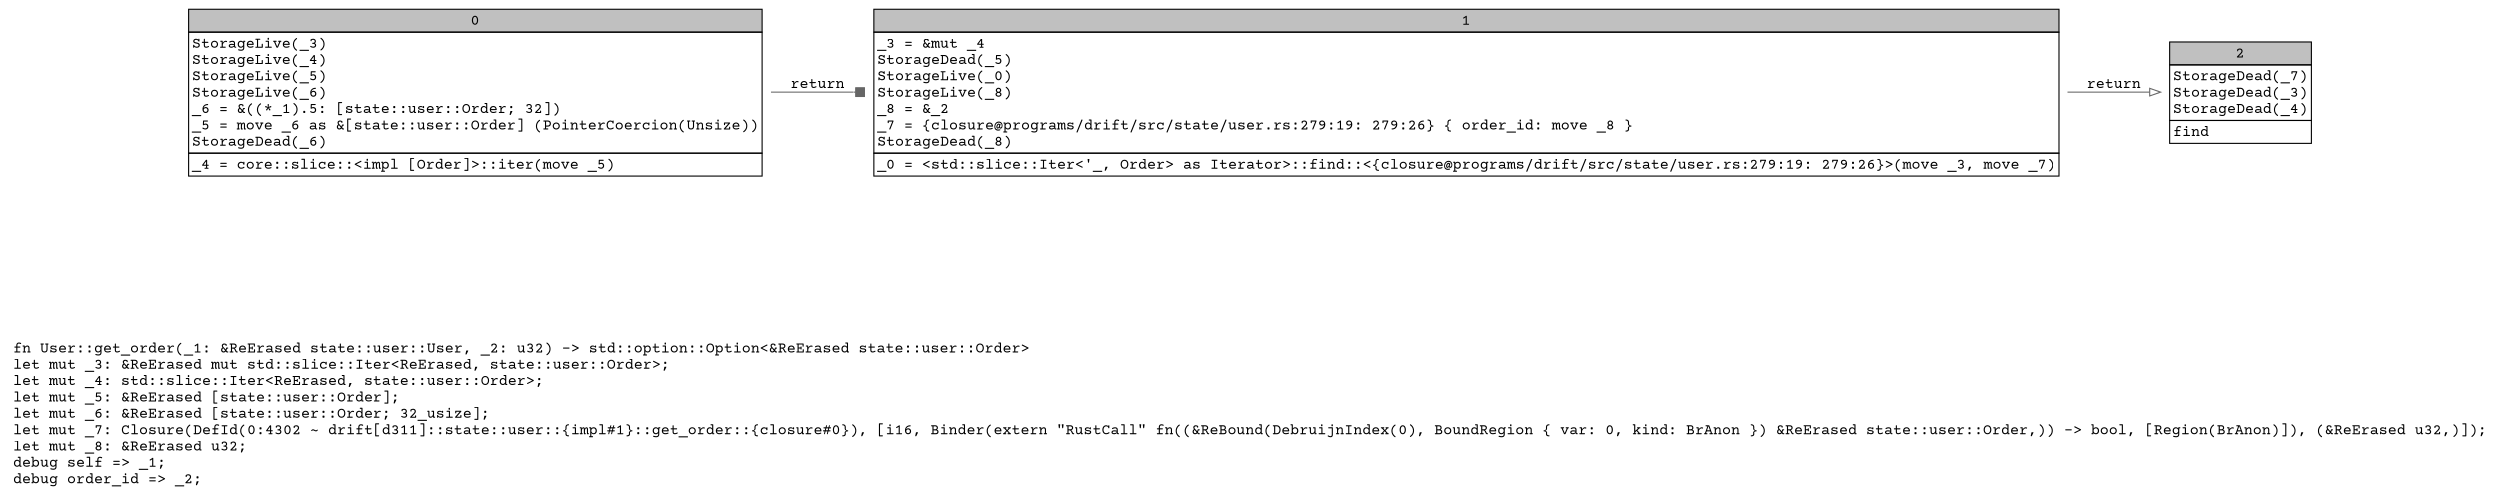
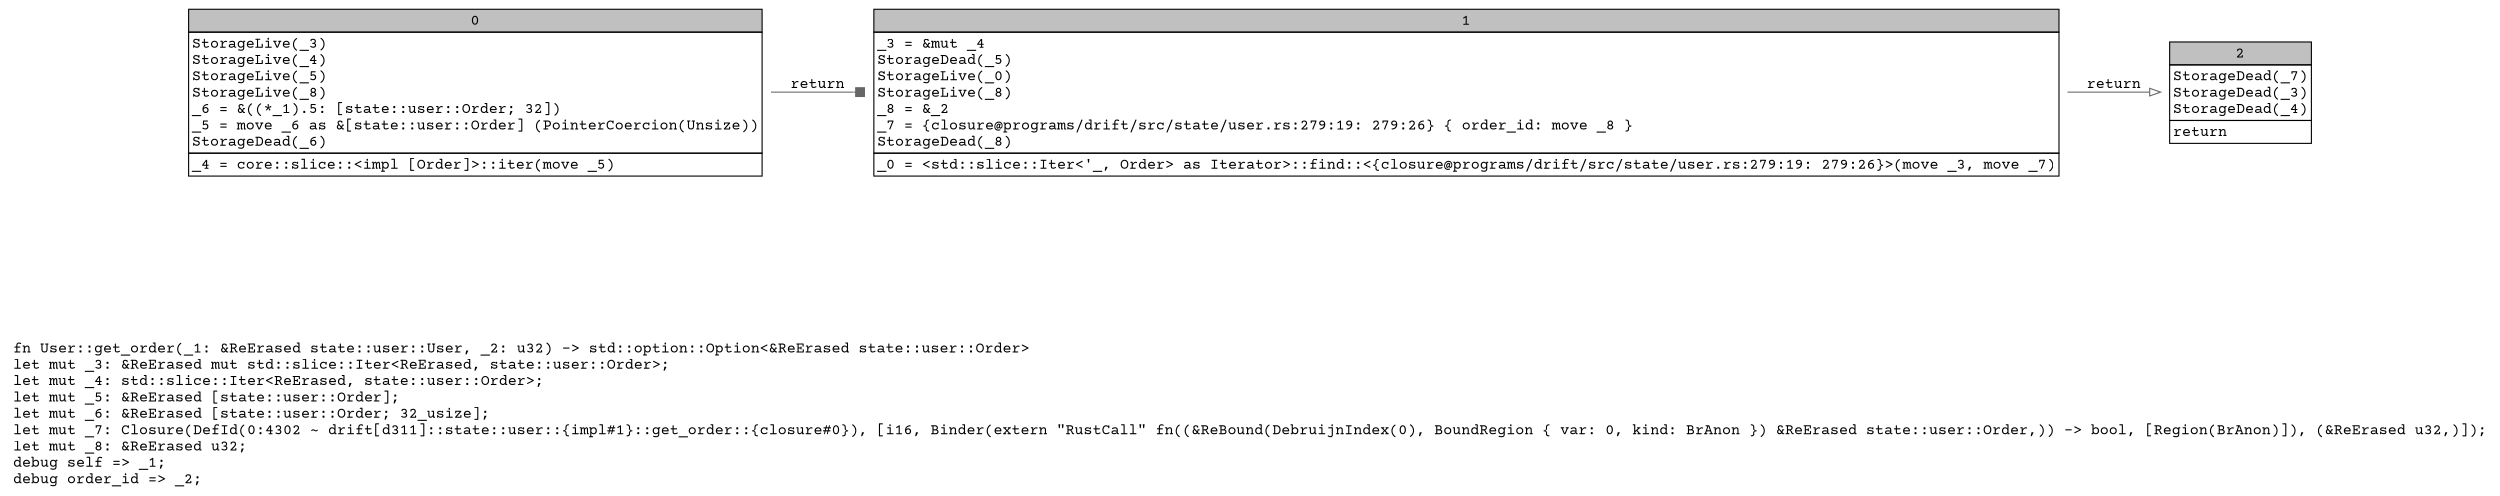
node "0": text "StorageLive(_6)" -> "StorageLive(_8)"
node "2": text "find" -> "return"
